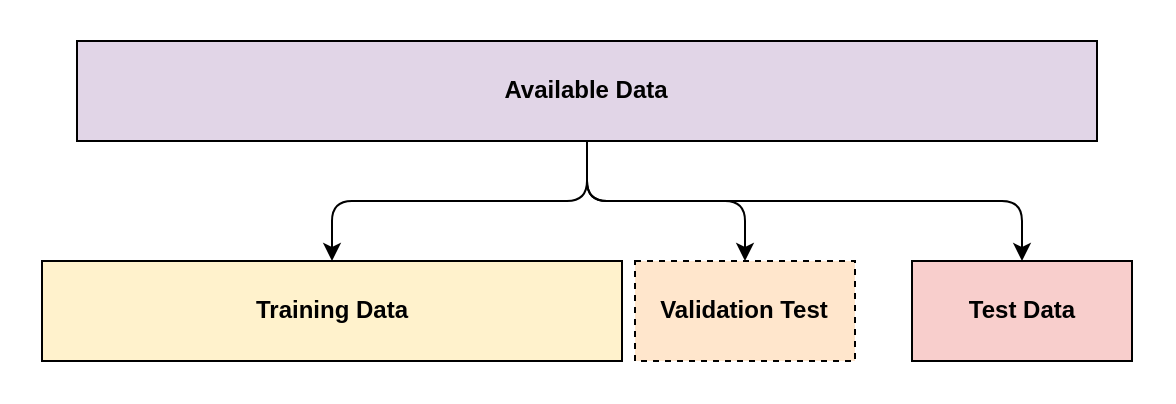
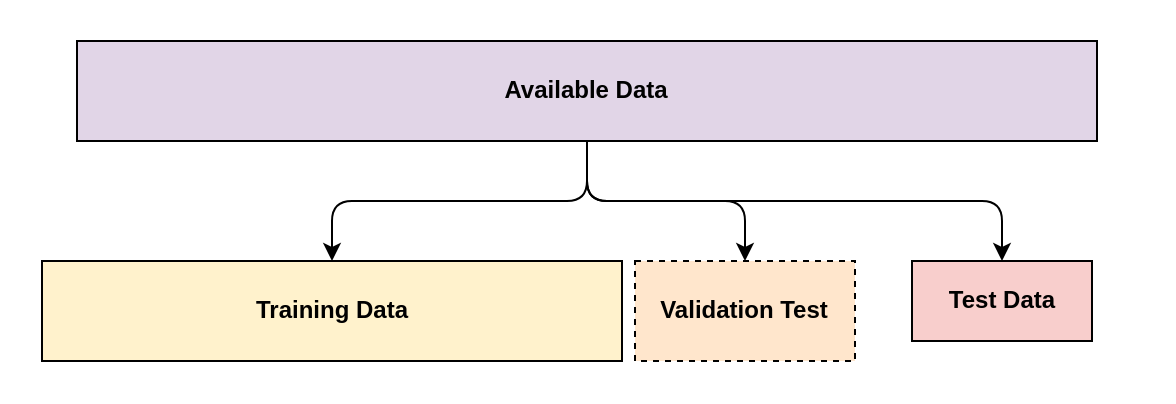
node "Test Data": size 220x100 -> 180x80
